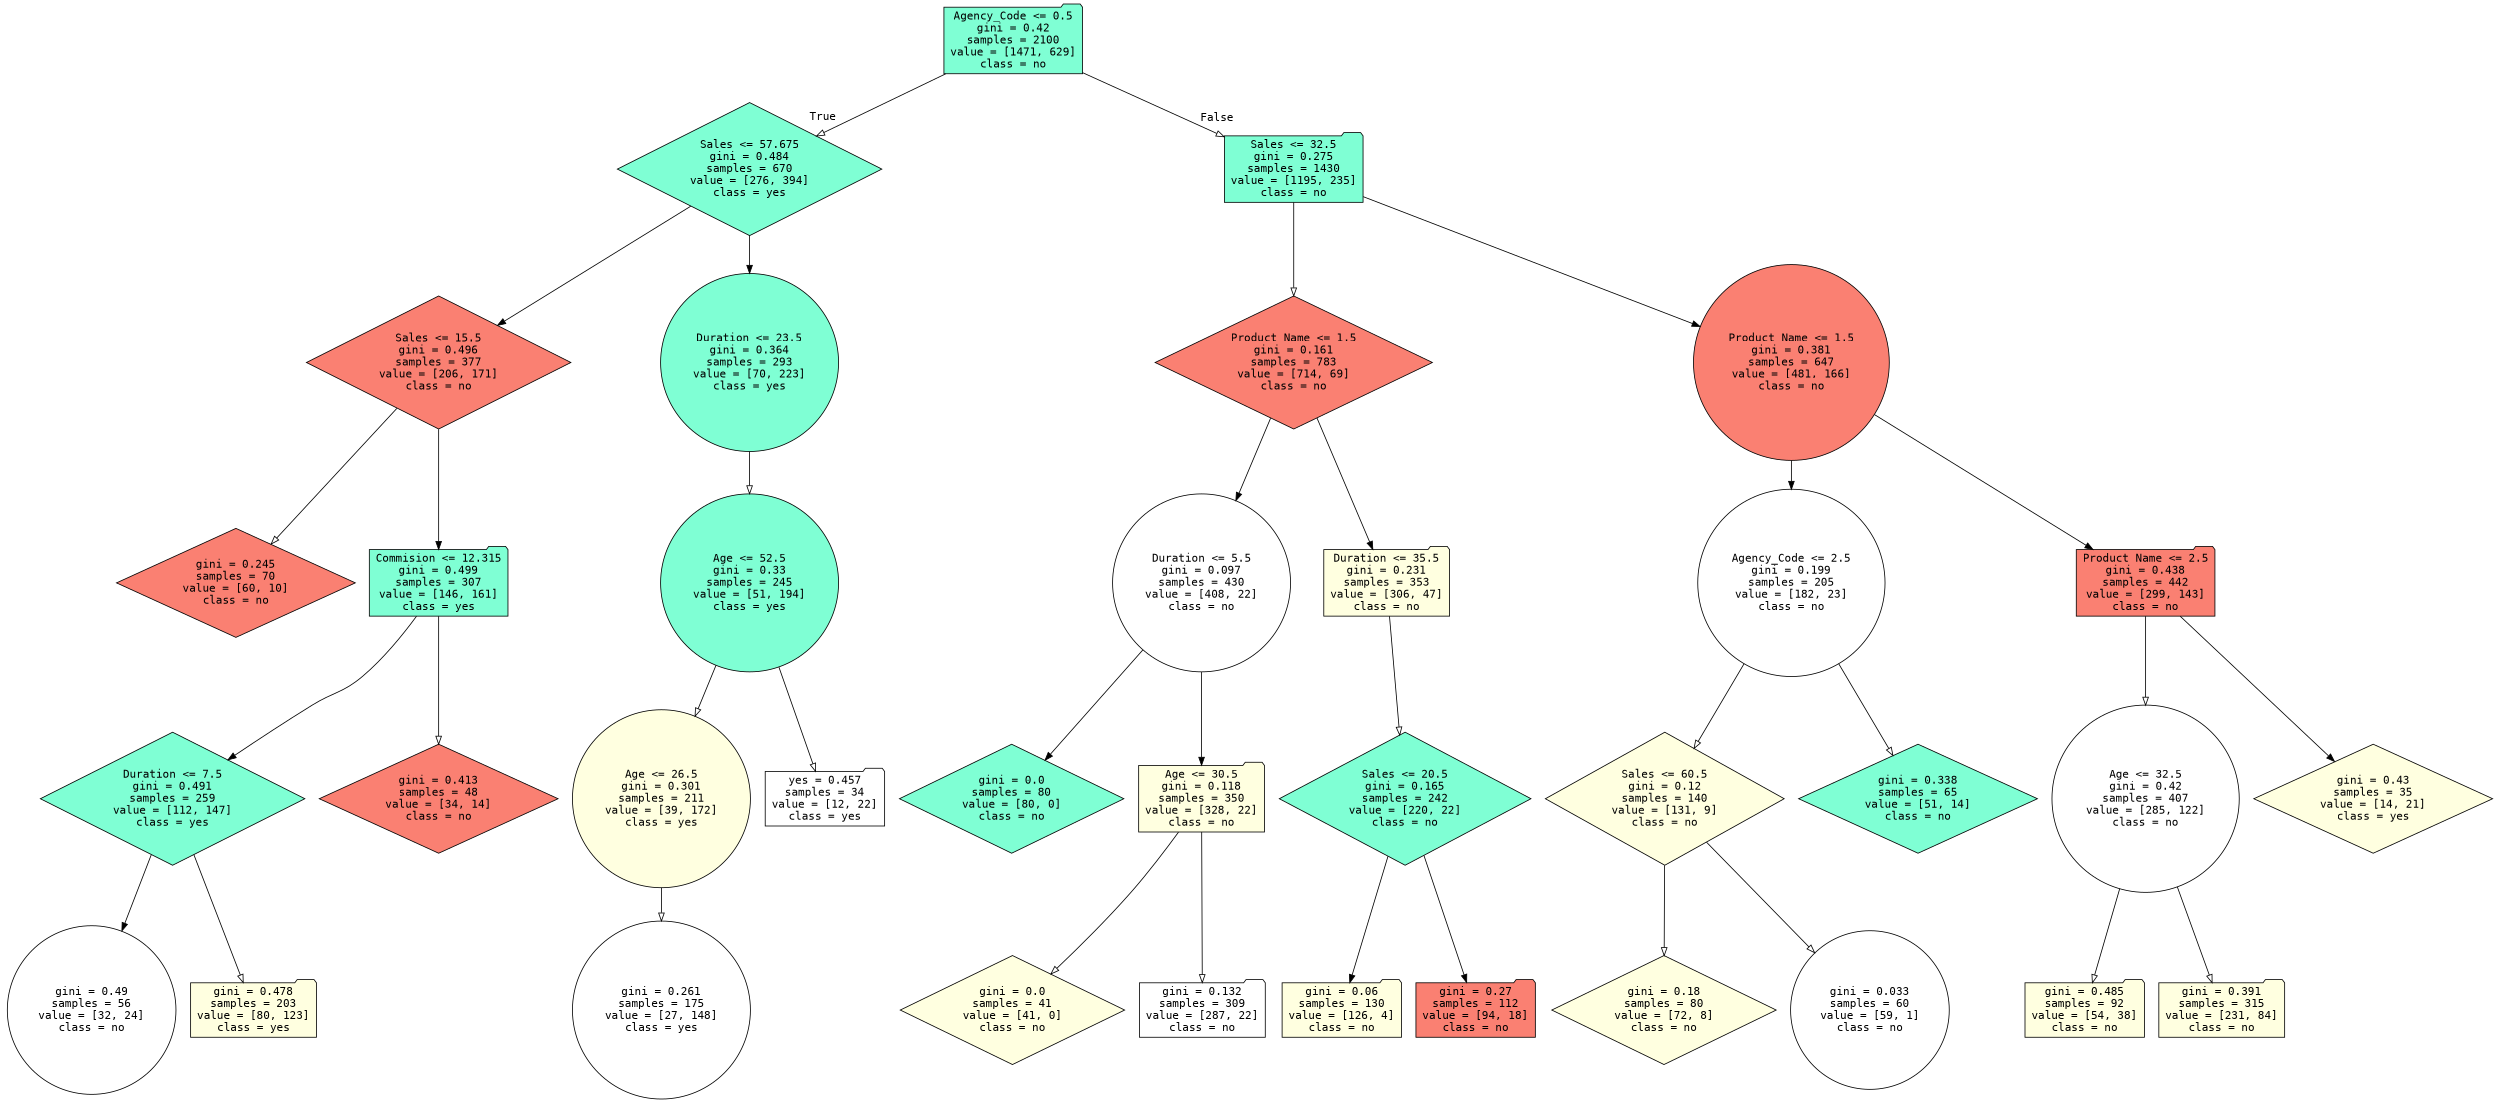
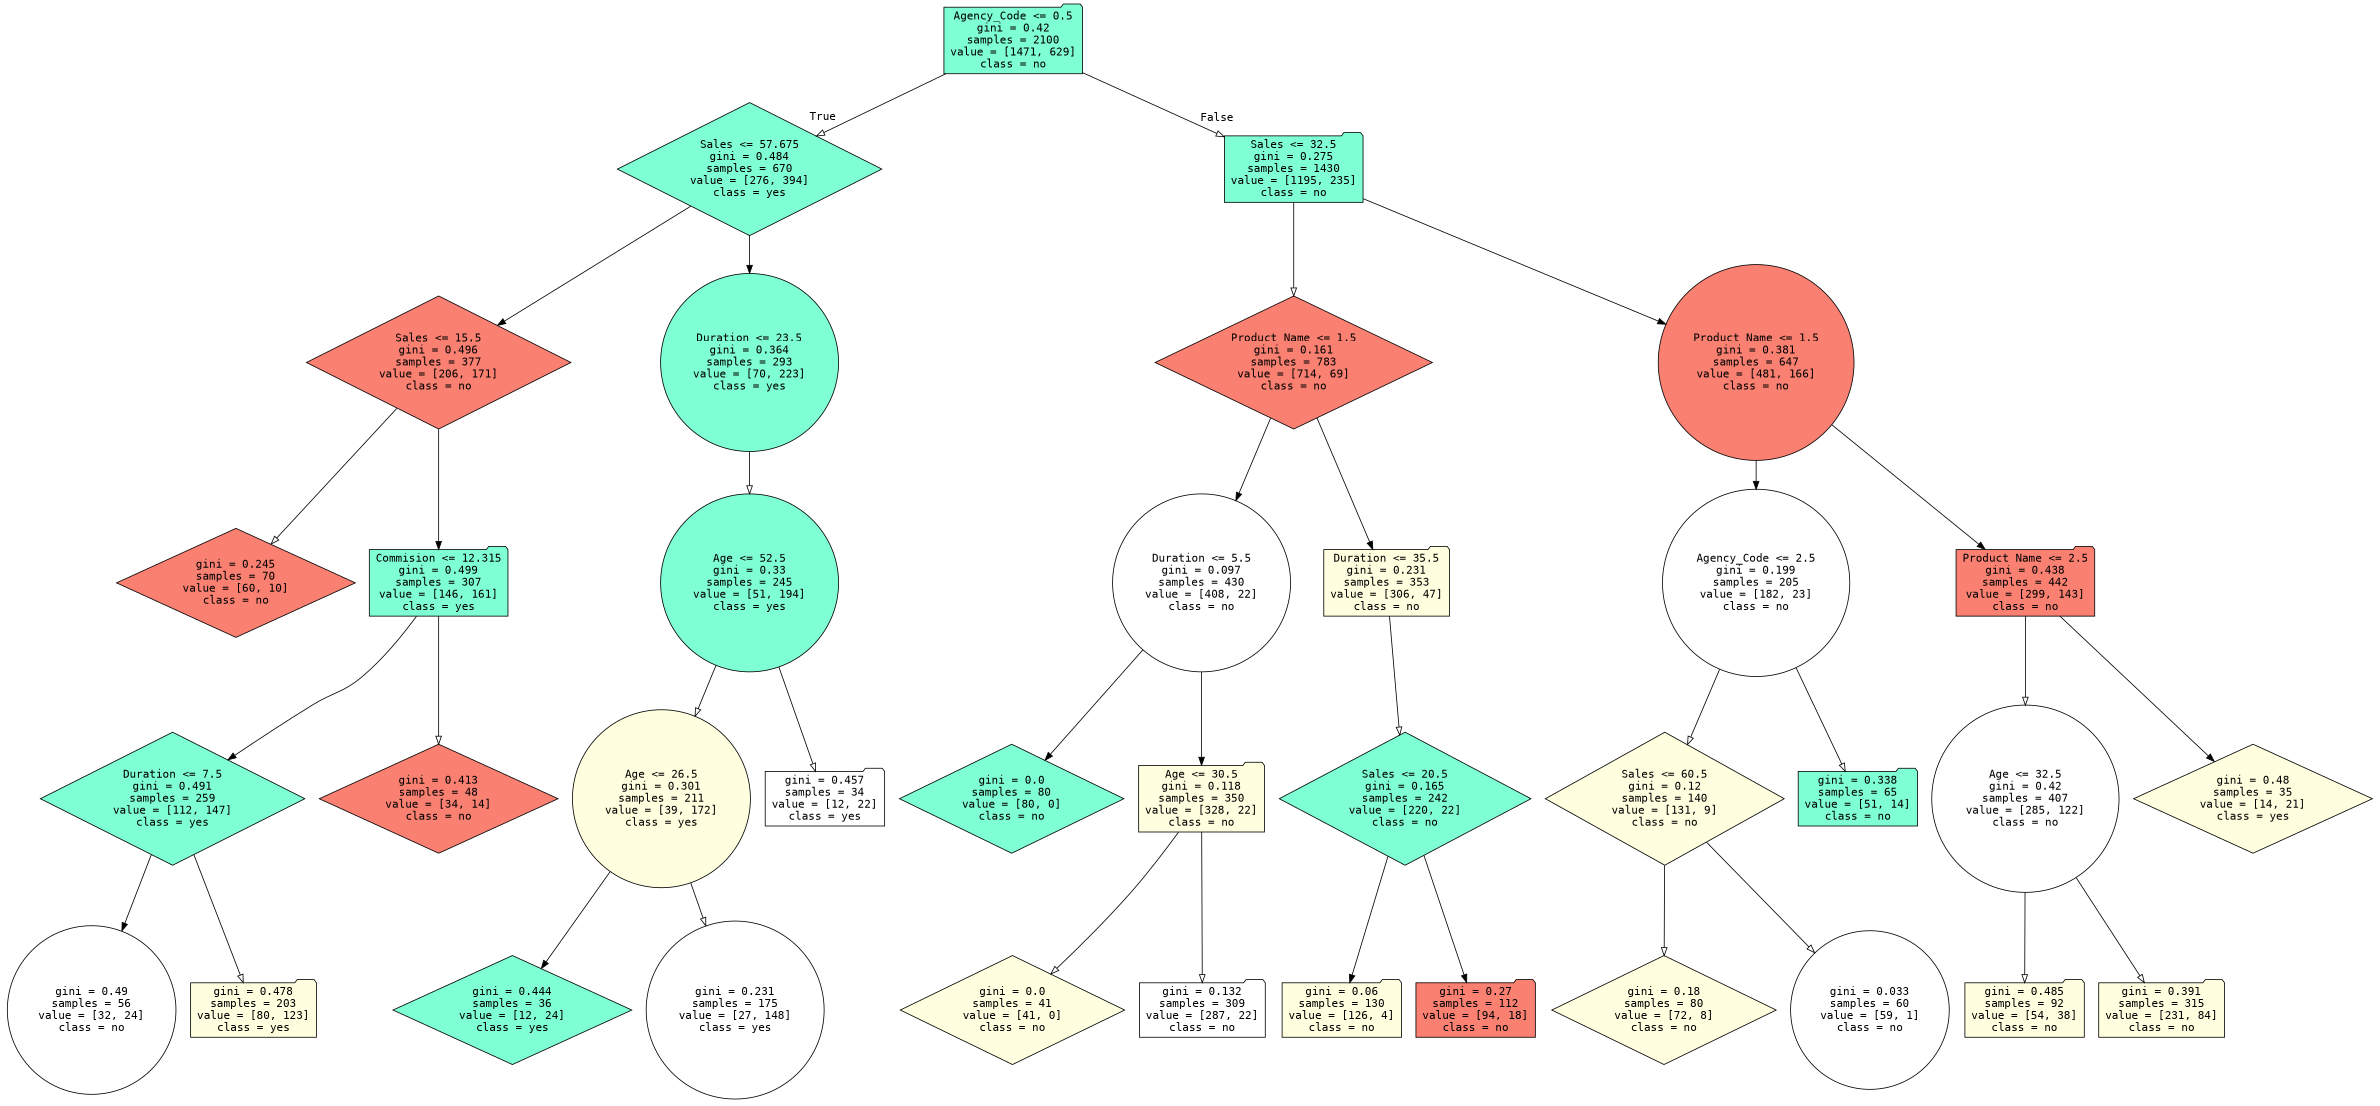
node "yes = 0.457 samples = 34 value = [12, 22] class = yes": label "yes = 0.457 samples = 34 value = [12, 22] class = yes" -> "gini = 0.457 samples = 34 value = [12, 22] class = yes"
node "gini = 0.338 samples = 65 value = [51, 14] class = no": shape diamond -> folder
node "gini = 0.43 samples = 35 value = [14, 21] class = yes": label "gini = 0.43 samples = 35 value = [14, 21] class = yes" -> "gini = 0.48 samples = 35 value = [14, 21] class = yes"
node "gini = 0.444 samples = 36 value = [12, 24] class = yes": added
node "gini = 0.261 samples = 175 value = [27, 148] class = yes": label "gini = 0.261 samples = 175 value = [27, 148] class = yes" -> "gini = 0.231 samples = 175 value = [27, 148] class = yes"
